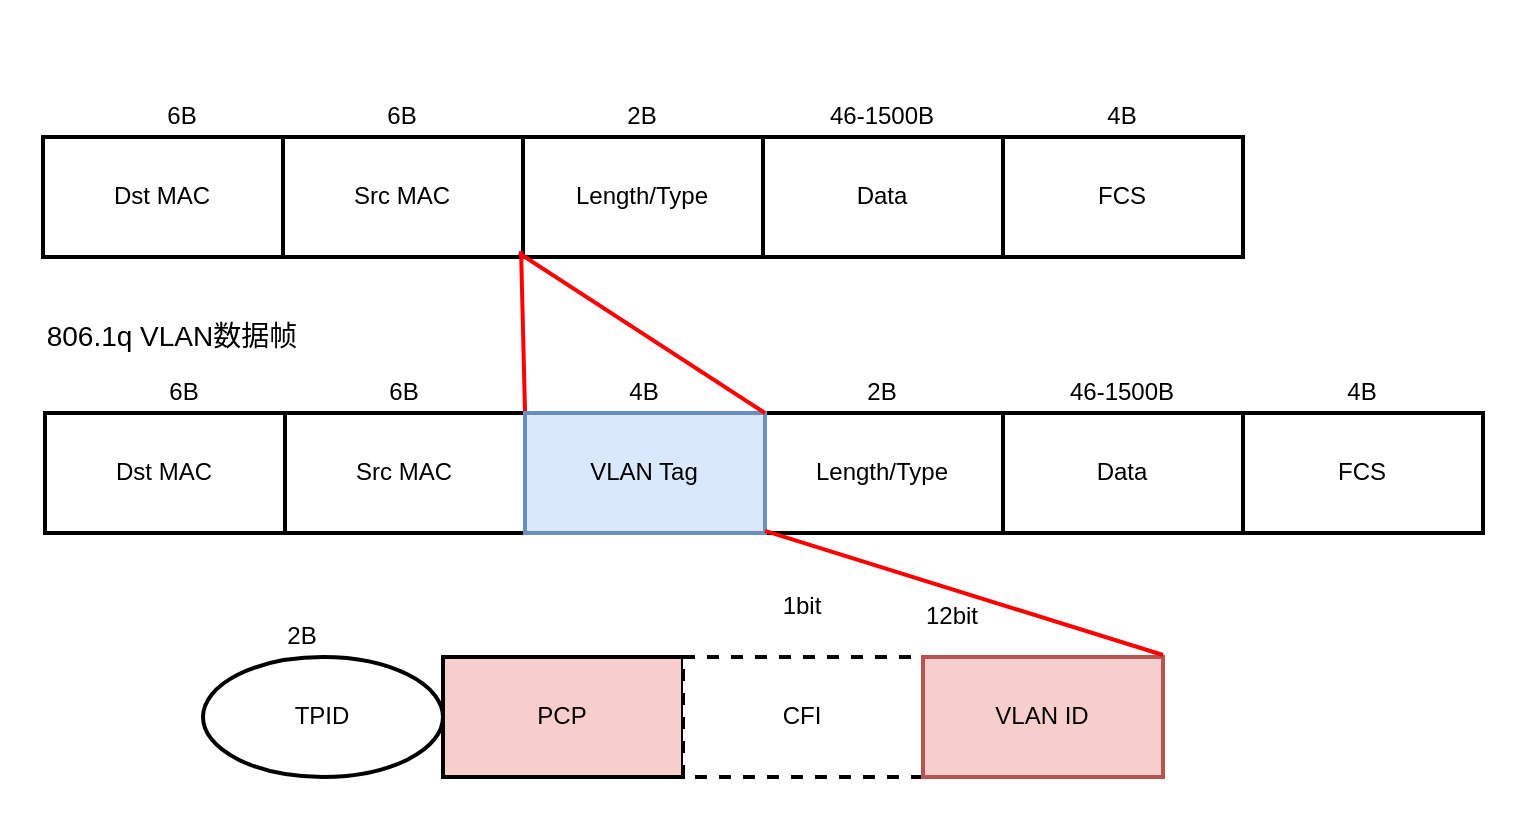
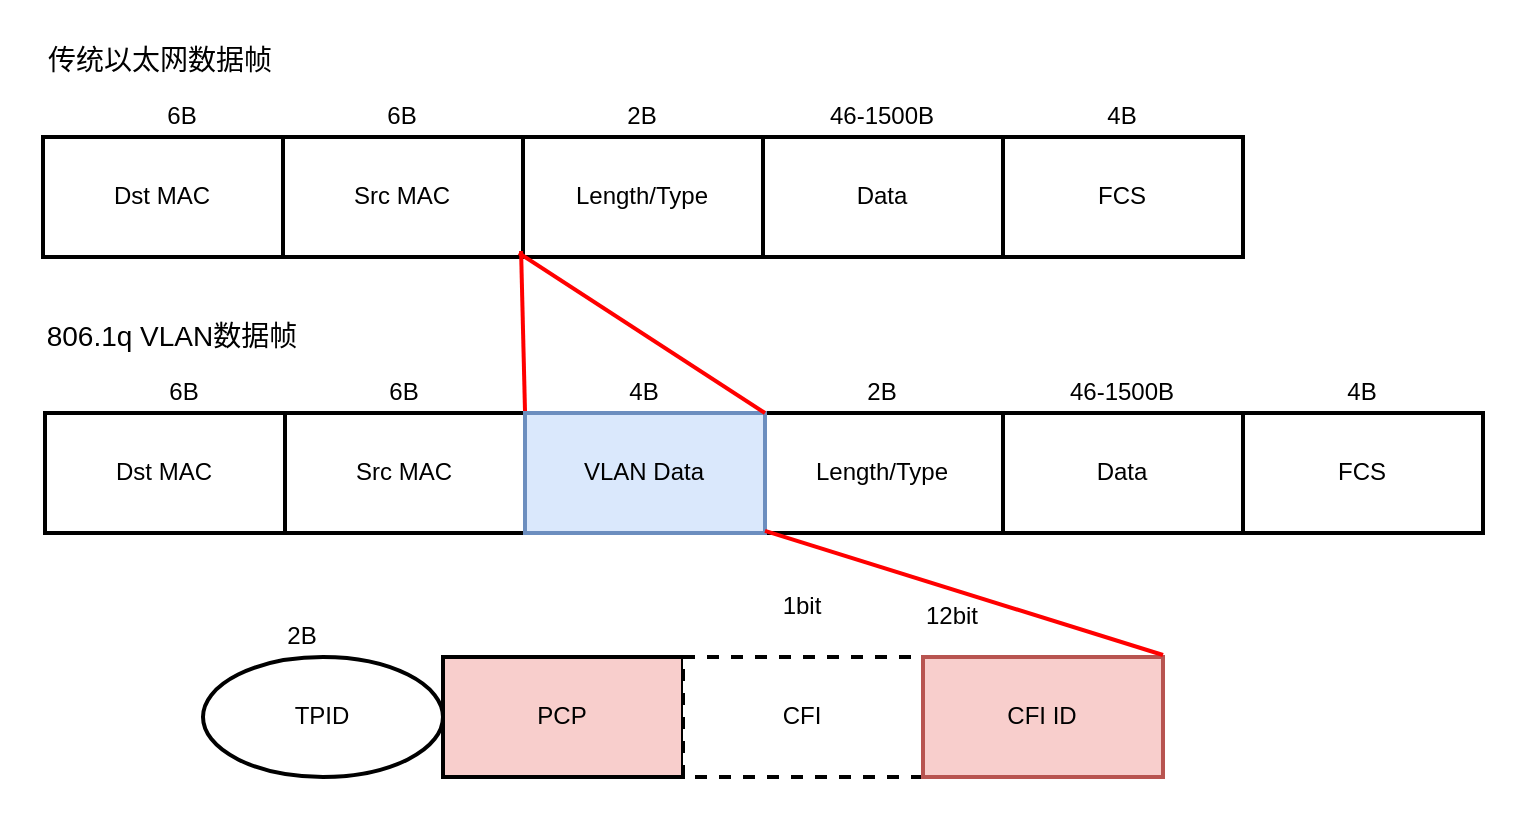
node "传统以太网数据帧": added
node "VLAN Tag": label "VLAN Tag" -> "VLAN Data"
node "VLAN ID": label "VLAN ID" -> "CFI ID"
